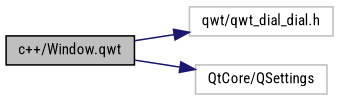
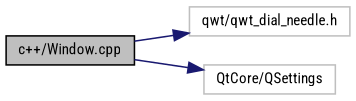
node "qwt/qwt_dial_dial.h": label "qwt/qwt_dial_dial.h" -> "qwt/qwt_dial_needle.h"
node "c++/Window.qwt": label "c++/Window.qwt" -> "c++/Window.cpp"
